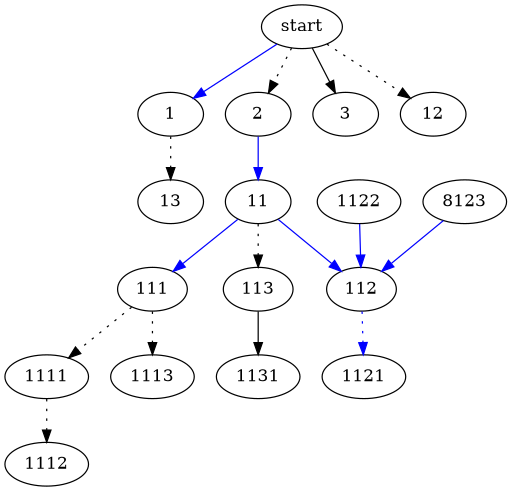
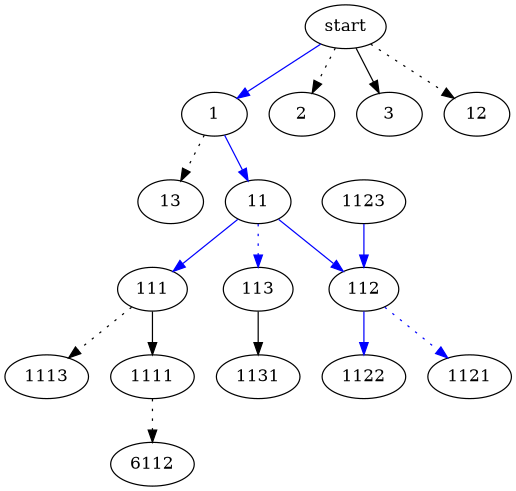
edge "2" -> "11": now "1" -> "11"
node "8123": label "8123" -> "1123"
edge "11" -> "113": color black -> blue
edge "1122" -> "112": reversed
edge "111" -> "1111": style dotted -> solid
node "1112": label "1112" -> "6112"
